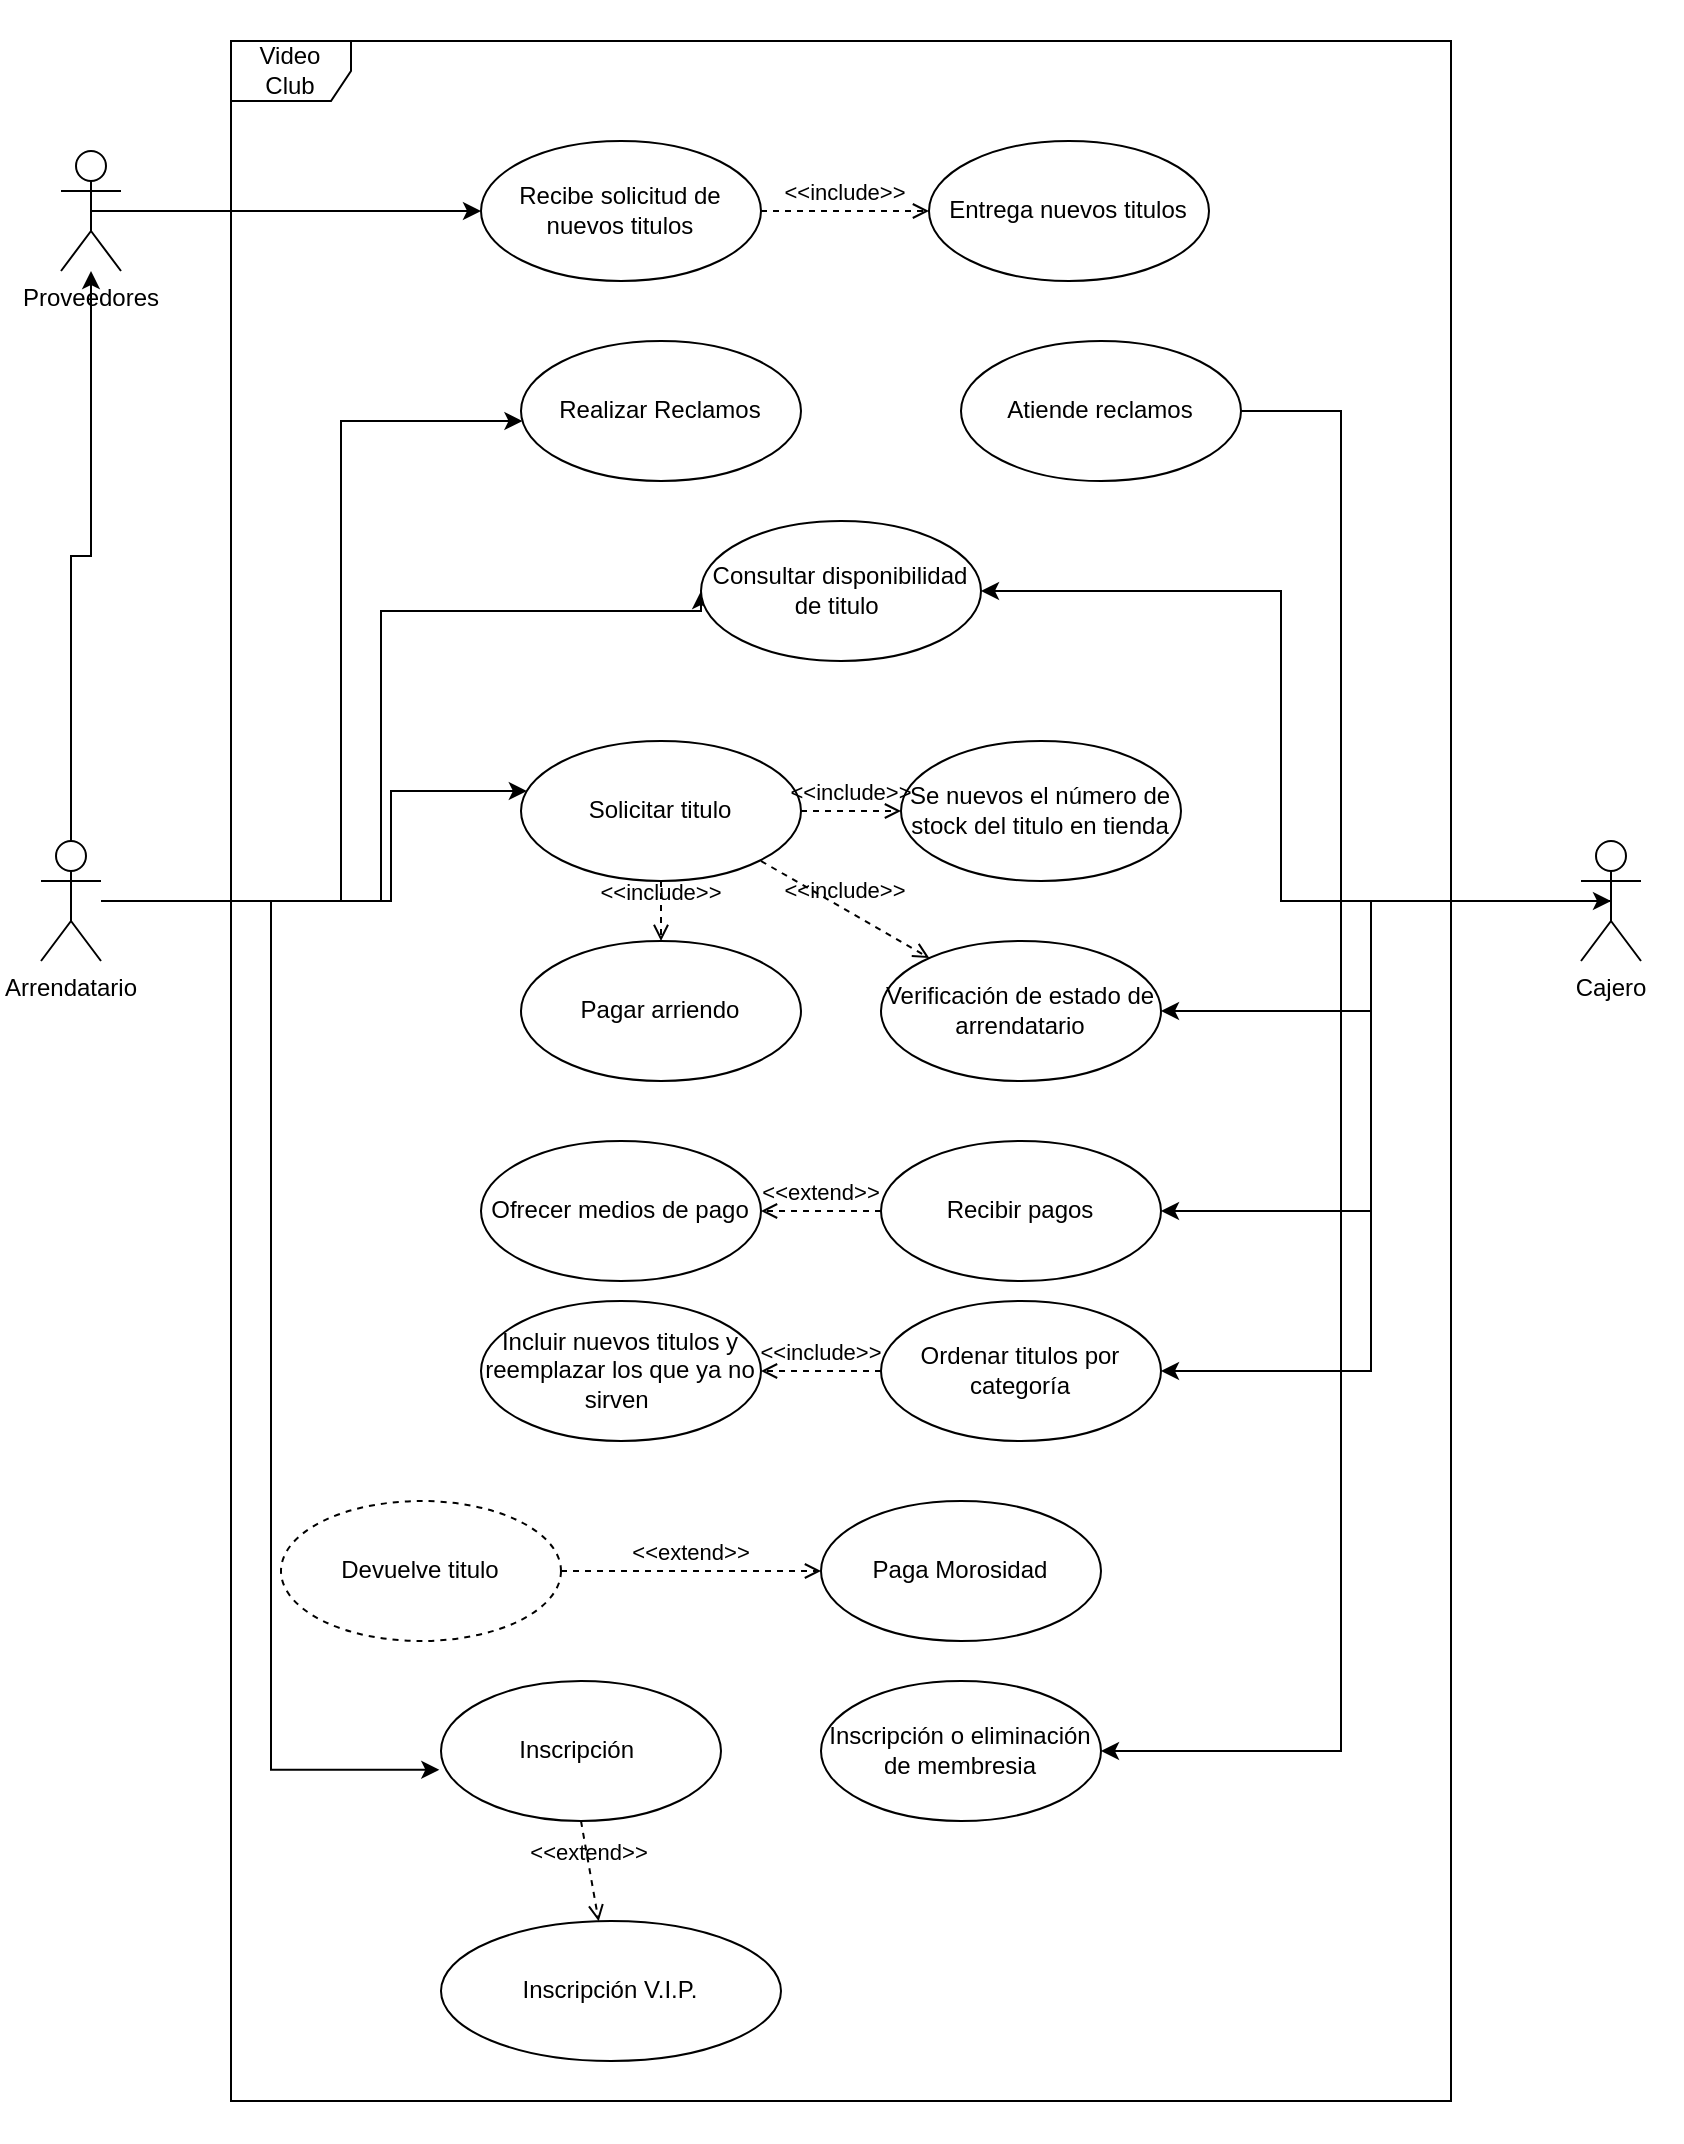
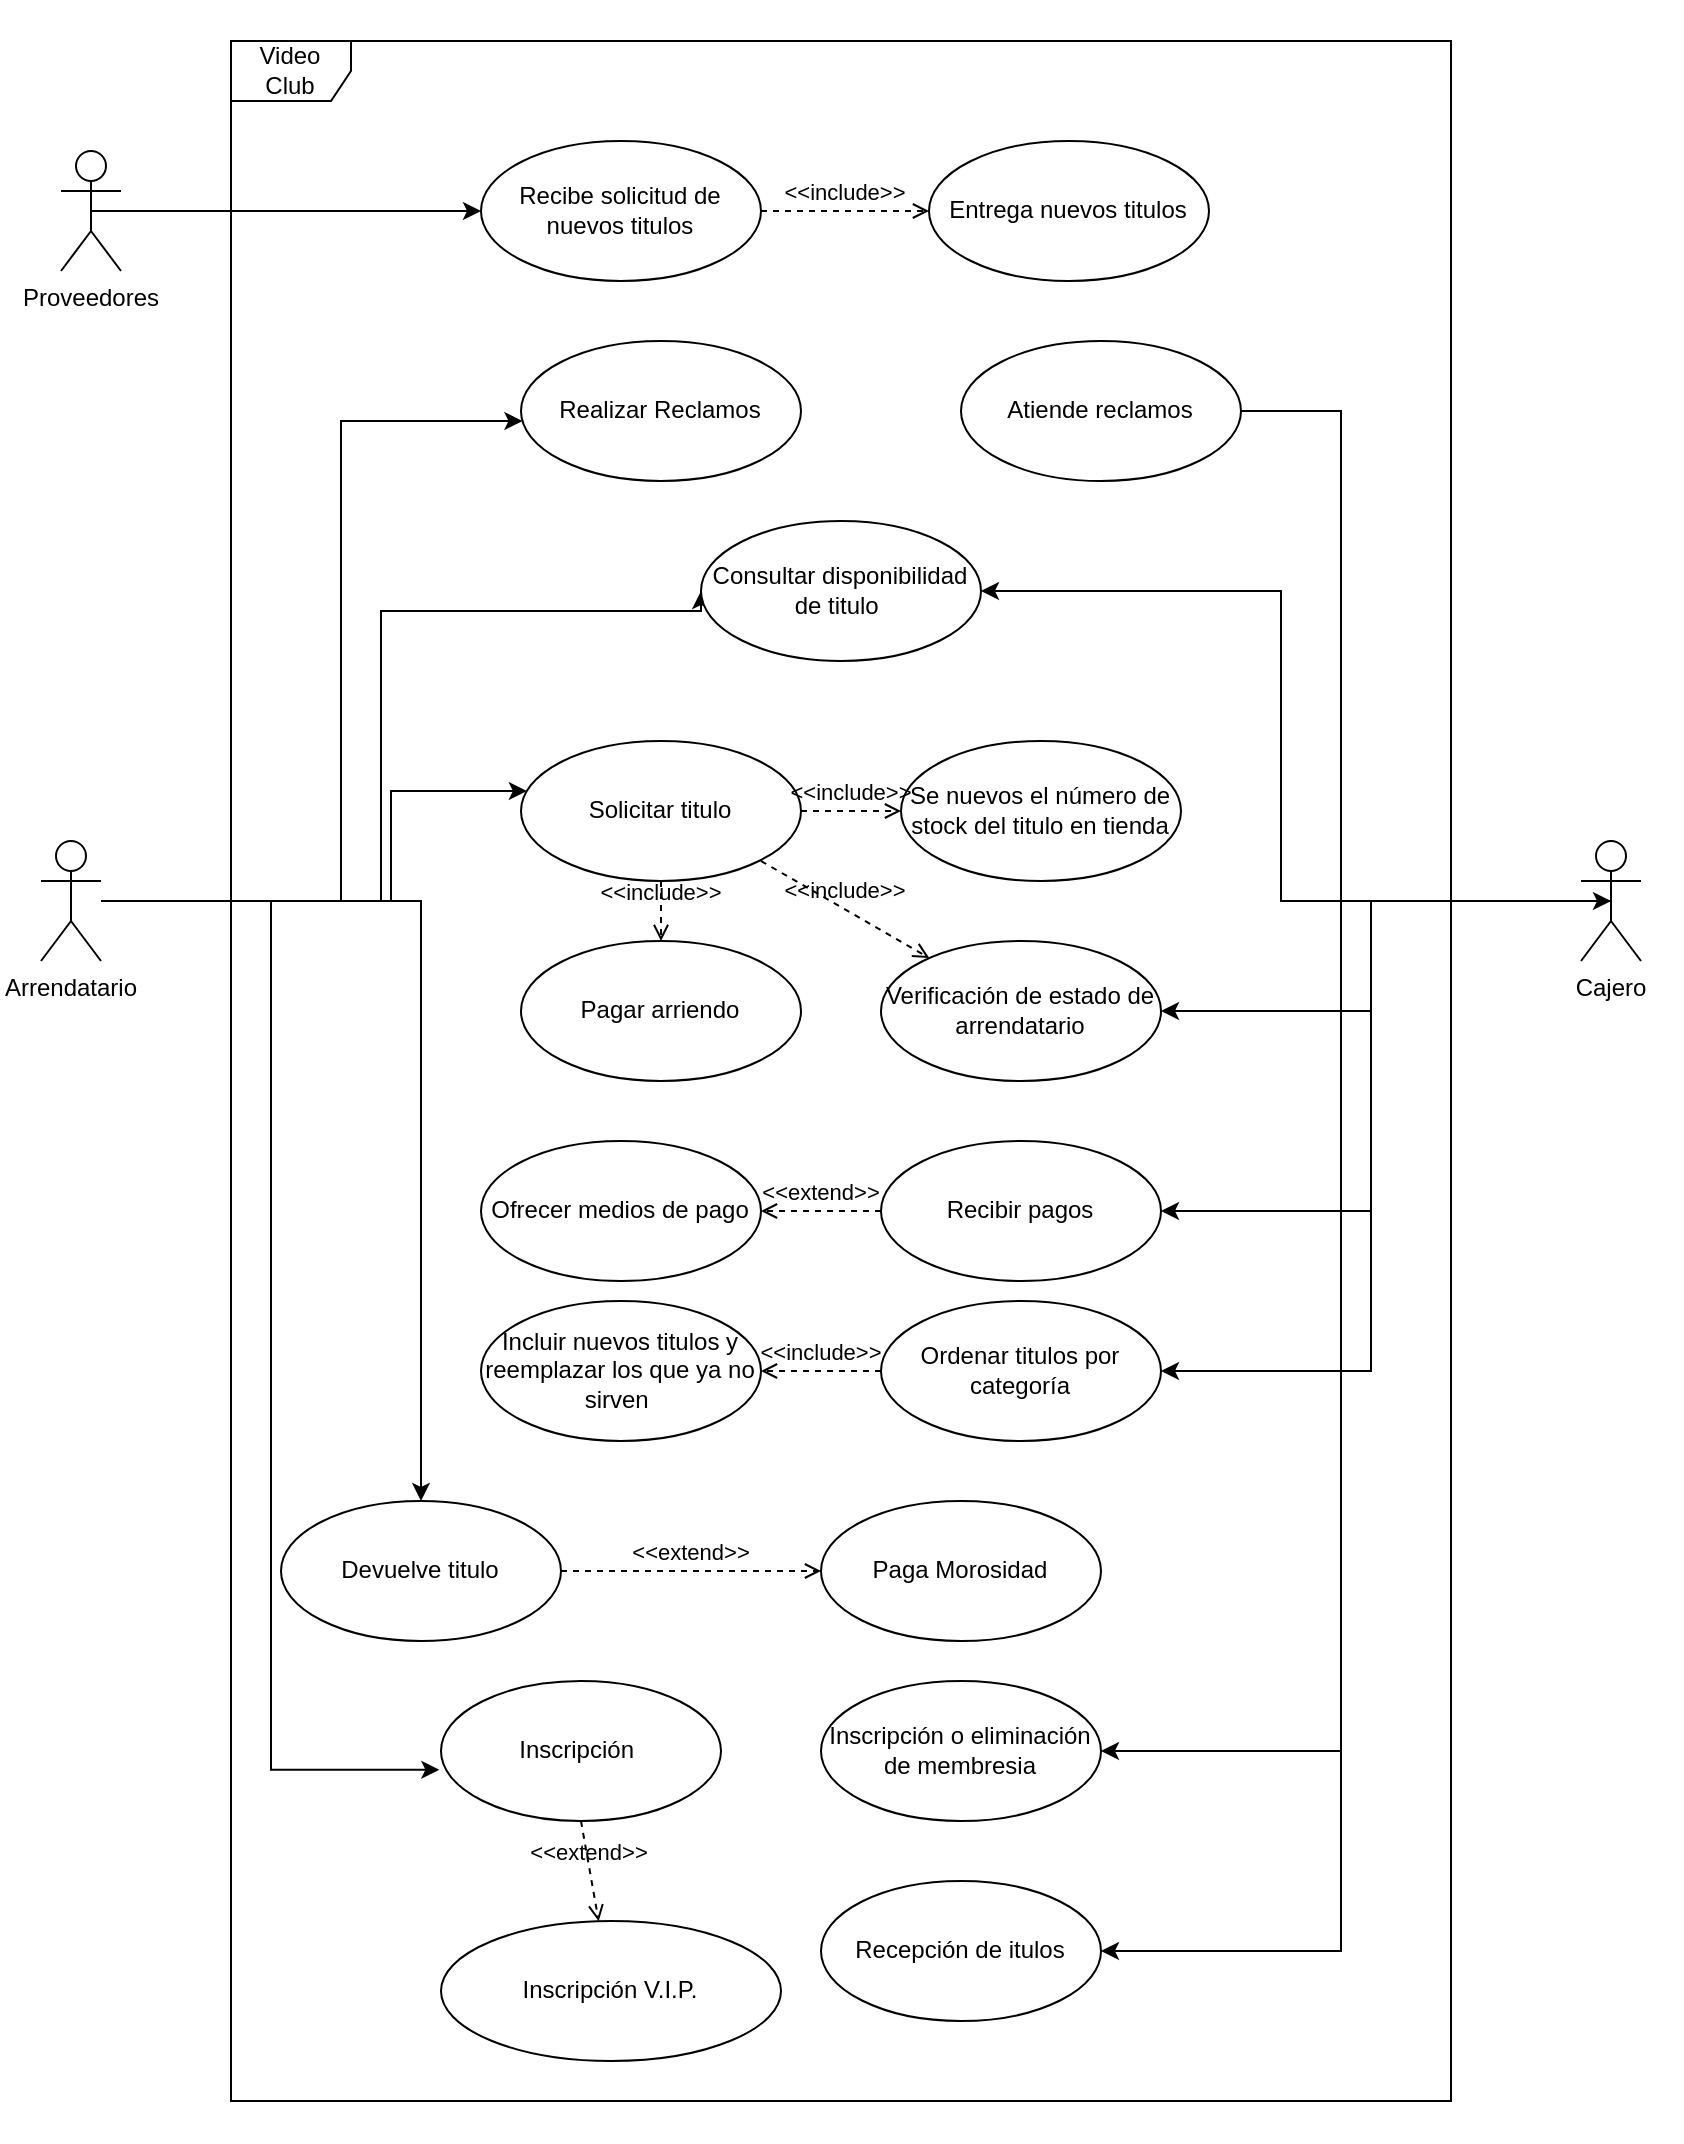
edge "Arrendatario" -> "Proveedores": now "Arrendatario" -> "Devuelve titulo"
node "Devuelve titulo": style dashed -> solid
node "Recepción de itulos": added
edge "Cajero" -> "Recepción de itulos": added
